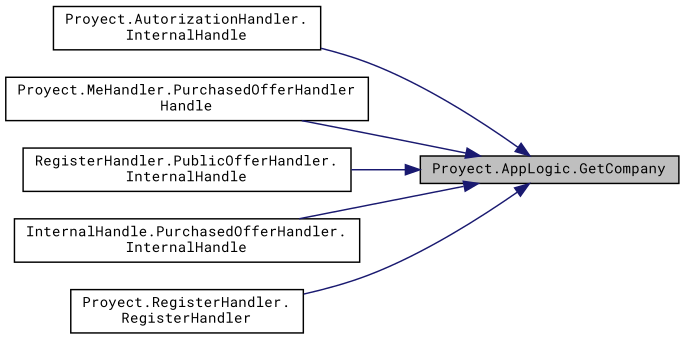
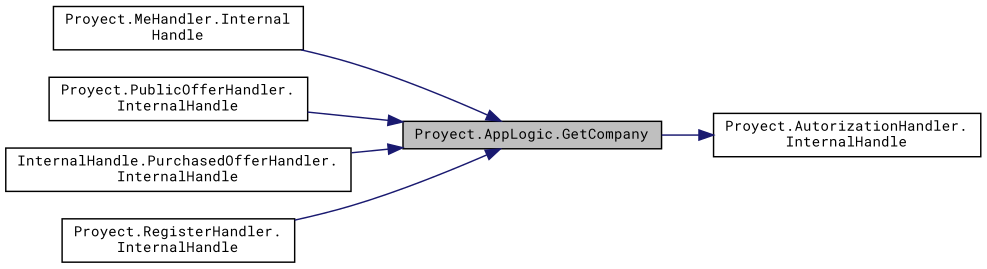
edge "Proyect.AutorizationHandler. InternalHandle" -> "Proyect.AppLogic.GetCompany": reversed
node "Proyect.MeHandler.PurchasedOfferHandler Handle": label "Proyect.MeHandler.PurchasedOfferHandler Handle" -> "Proyect.MeHandler.Internal Handle"
node "RegisterHandler.PublicOfferHandler. InternalHandle": label "RegisterHandler.PublicOfferHandler. InternalHandle" -> "Proyect.PublicOfferHandler. InternalHandle"
node "Proyect.RegisterHandler. RegisterHandler": label "Proyect.RegisterHandler. RegisterHandler" -> "Proyect.RegisterHandler. InternalHandle"
